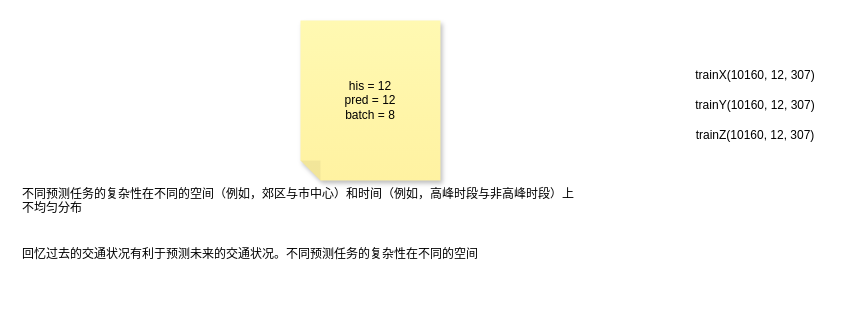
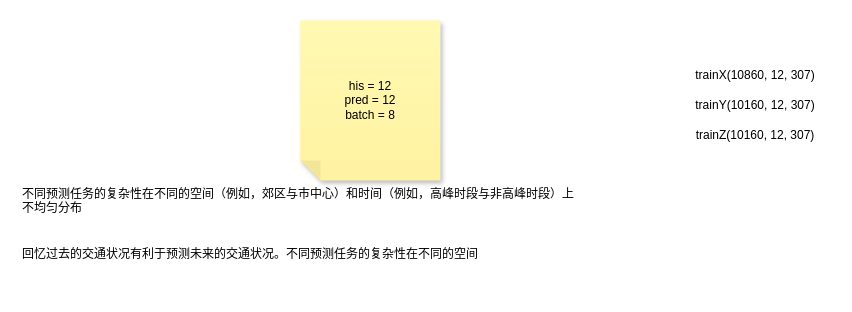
node "trainX(10160, 12, 307)": label "trainX(10160, 12, 307)" -> "trainX(10860, 12, 307)"
